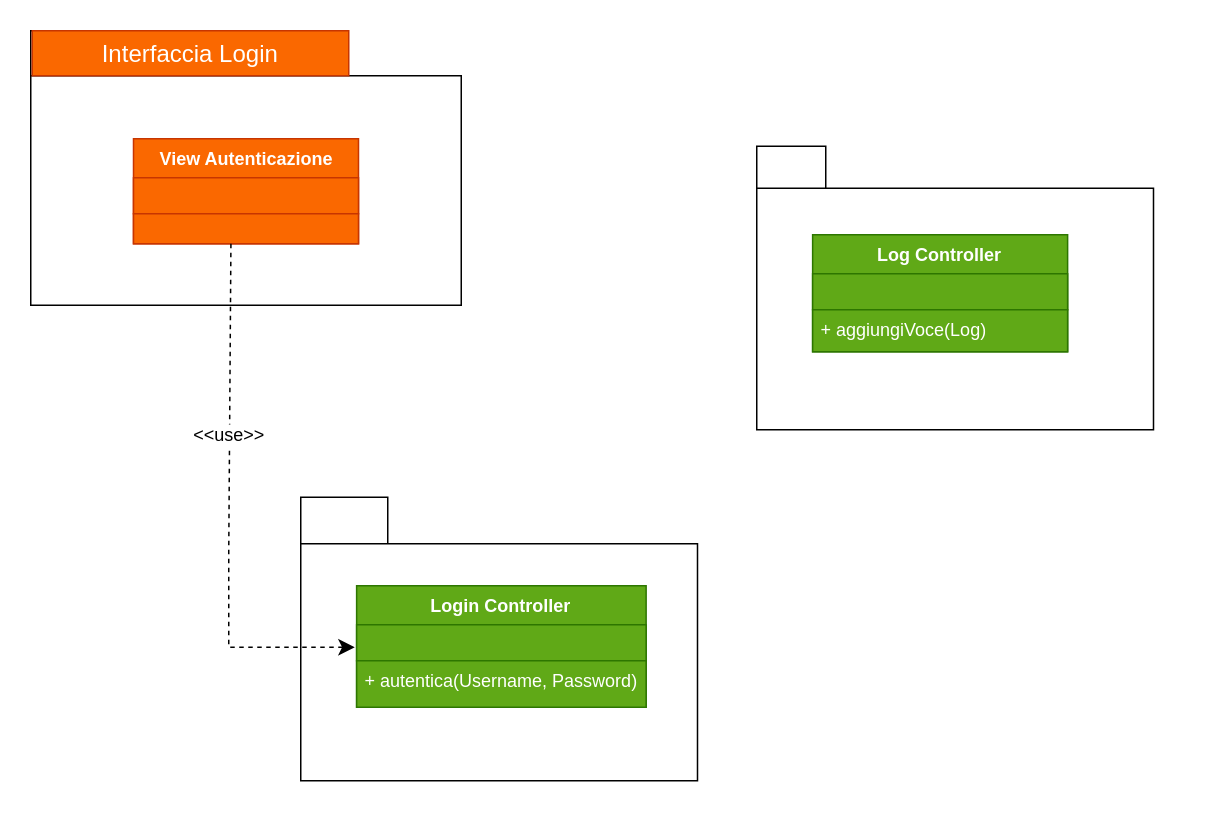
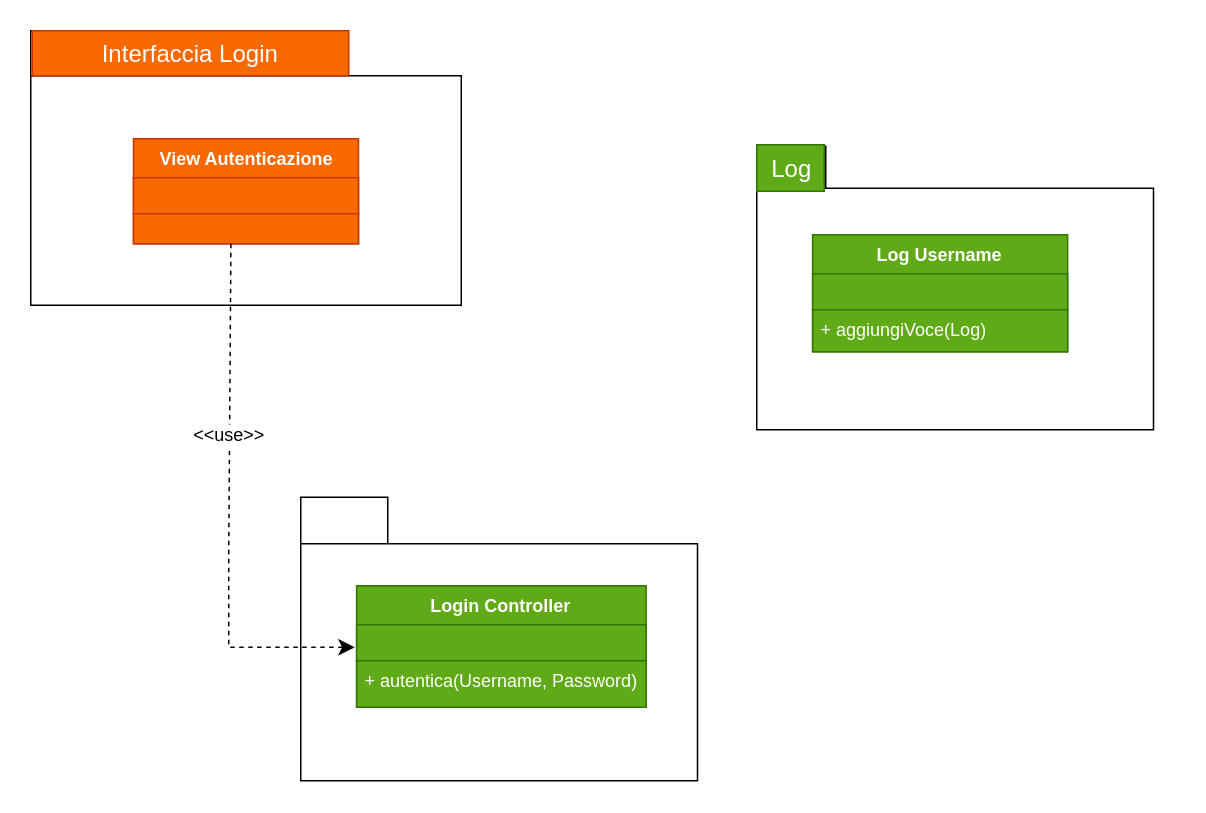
node "Log": added
node "Log Controller": label "Log Controller" -> "Log Username"
